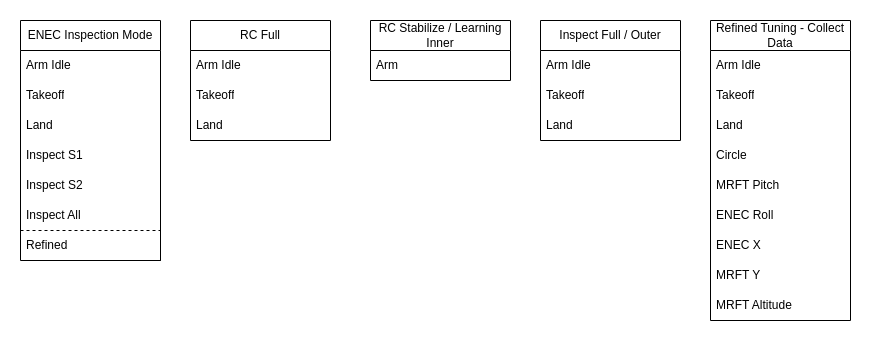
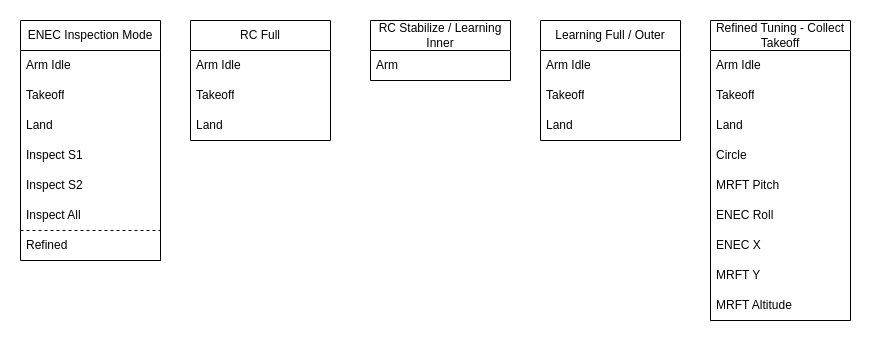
node "Inspect Full / Outer": label "Inspect Full / Outer" -> "Learning Full / Outer"
node "Refined Tuning - Collect Data": label "Refined Tuning - Collect Data" -> "Refined Tuning - Collect Takeoff"
